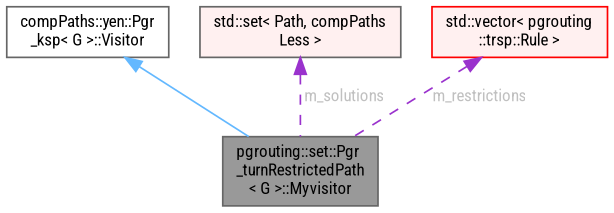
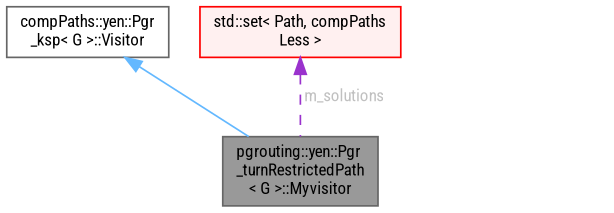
node "std::set< Path, compPaths Less >": color gray40 -> red
node "std::vector< pgrouting ::trsp::Rule >": removed
node "pgrouting::set::Pgr _turnRestrictedPath < G >::Myvisitor": label "pgrouting::set::Pgr _turnRestrictedPath < G >::Myvisitor" -> "pgrouting::yen::Pgr _turnRestrictedPath < G >::Myvisitor"
